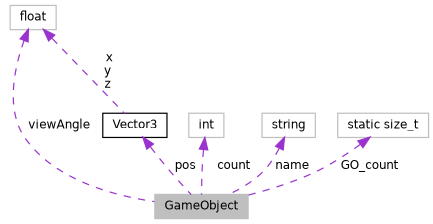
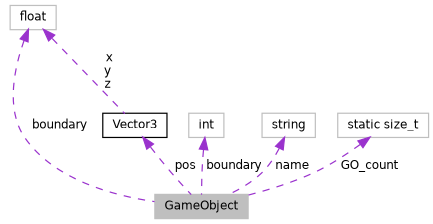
edge "GameObject" -> "float": label " viewAngle" -> " boundary"
edge "GameObject" -> "int": label " count" -> " boundary"
